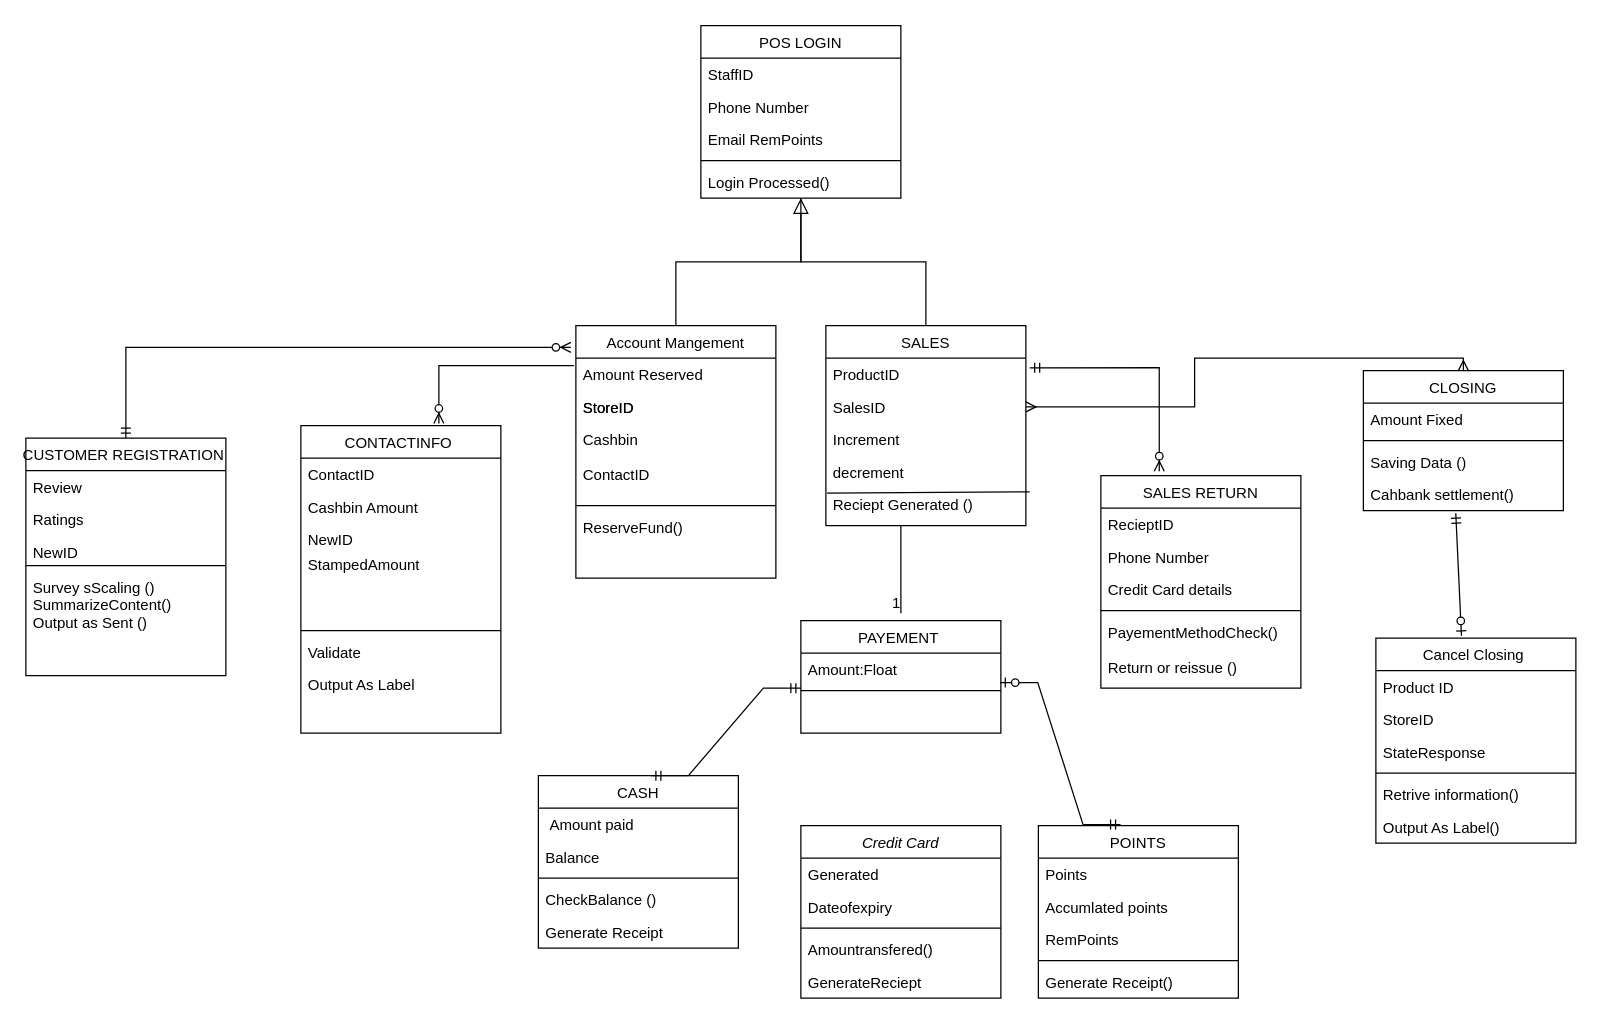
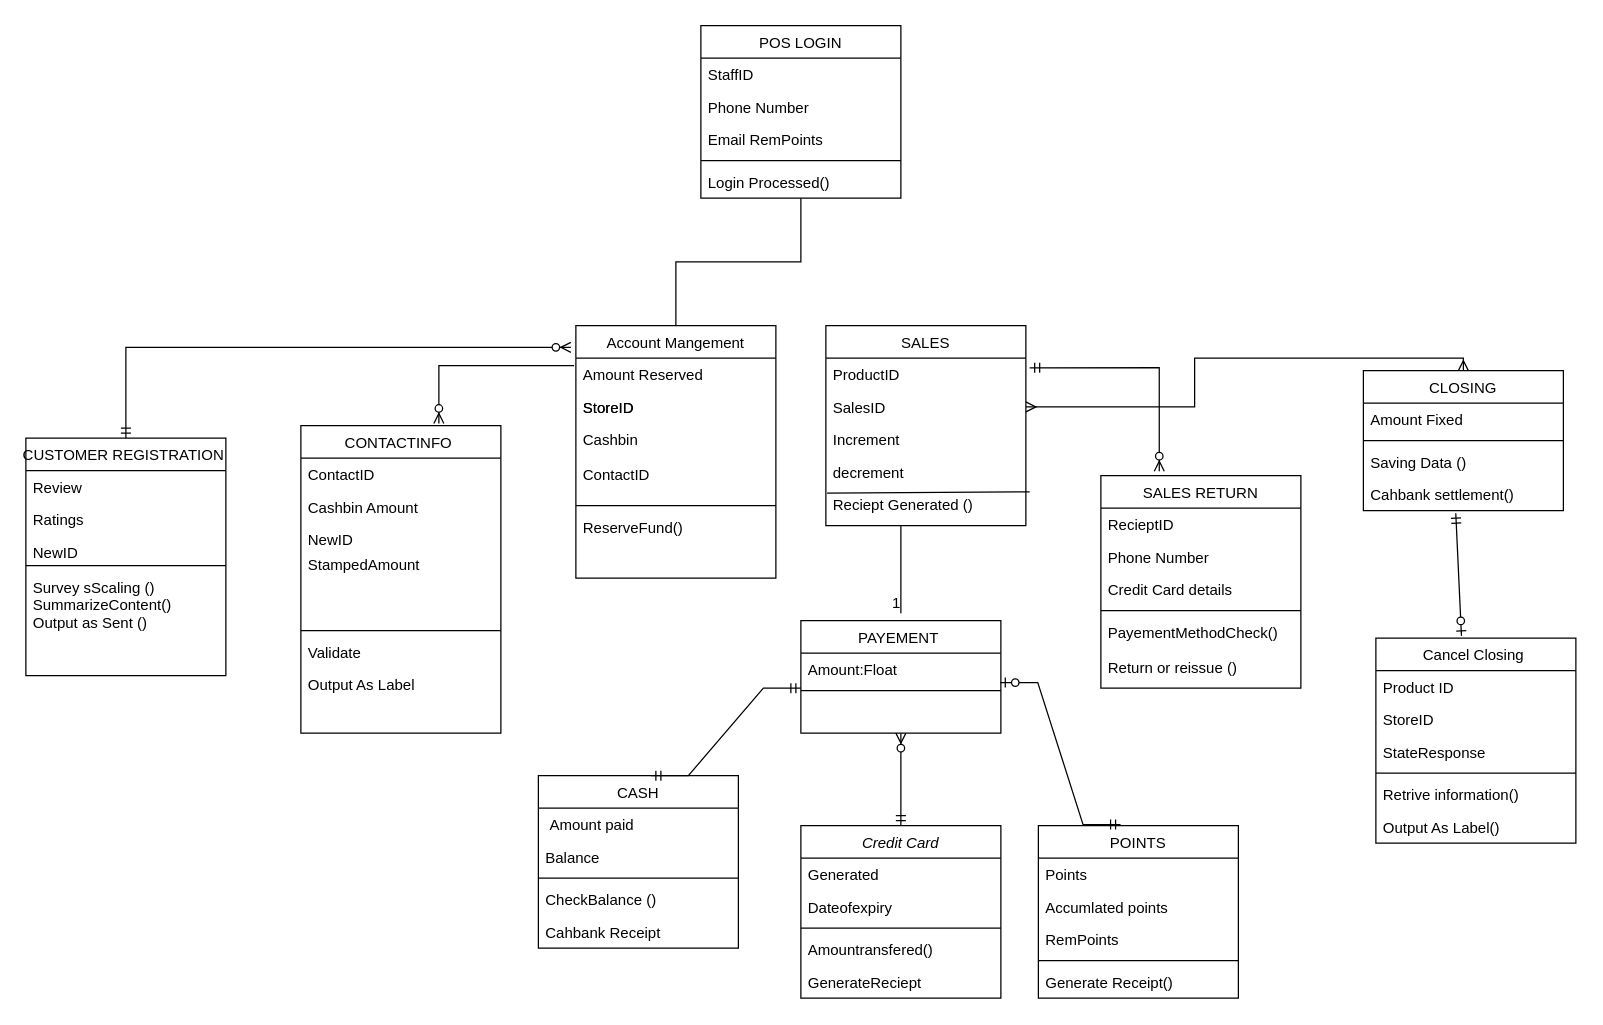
edge "SALES" -> "POS LOGIN": removed
edge "PAYEMENT" -- "Credit Card": added
node "Generate Receipt": label "Generate Receipt" -> "Cahbank Receipt"
